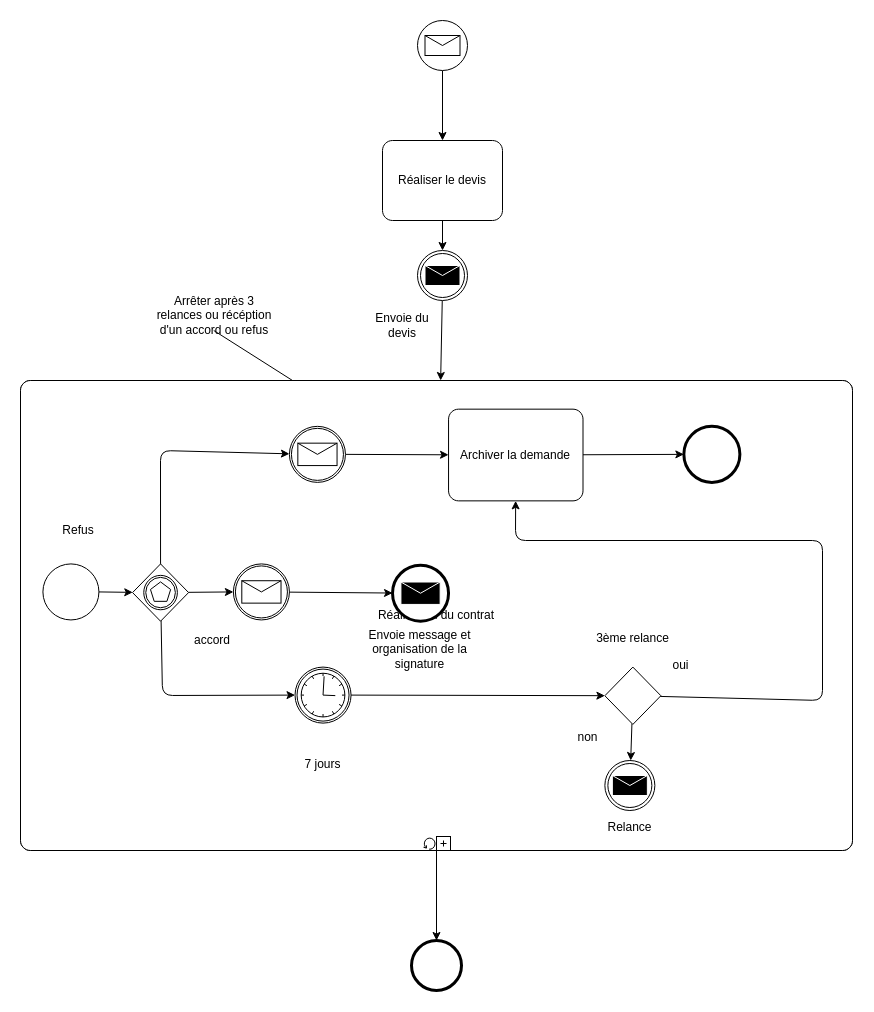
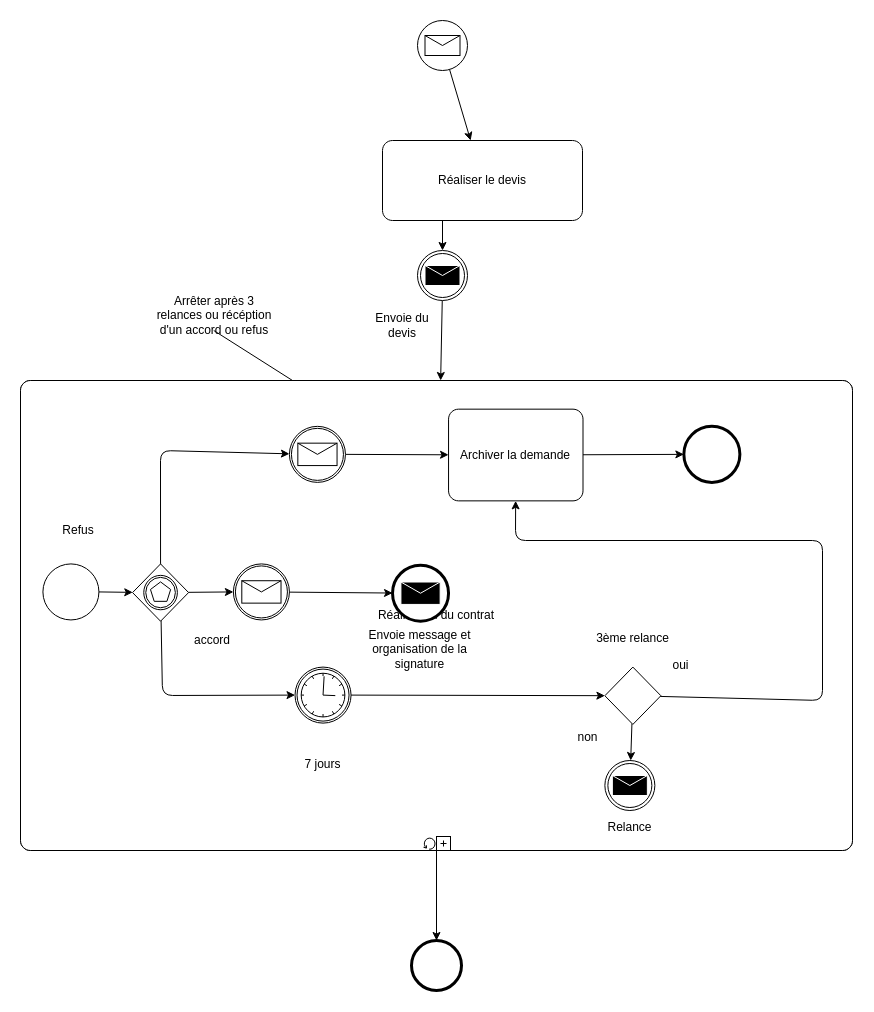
node "Réaliser le devis": size 120x80 -> 200x80
